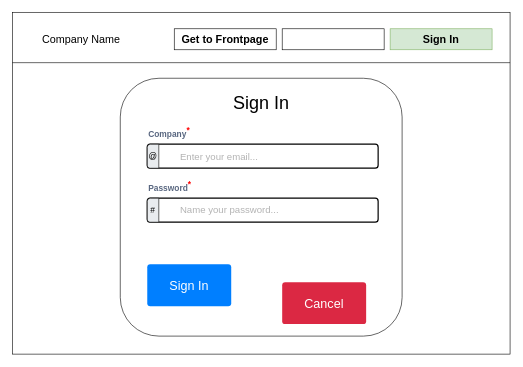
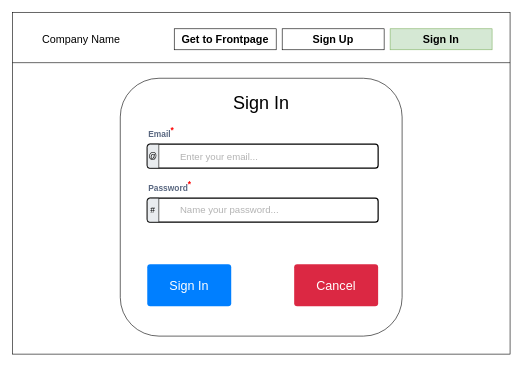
node "Sign Up": added
node "Company*": label "Company*" -> "Email*"
node "Cancel": moved (324, 303) -> (336, 285)
